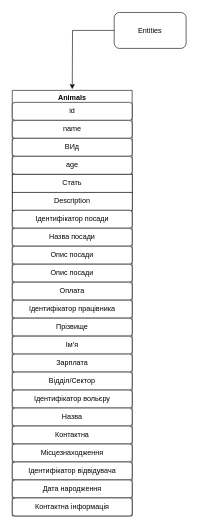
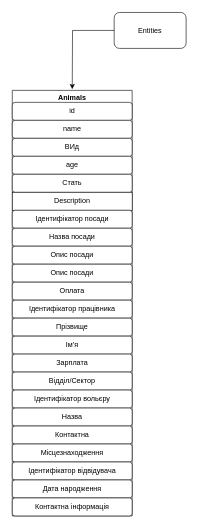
node "Стать": shape rectangle -> rounded rectangle
